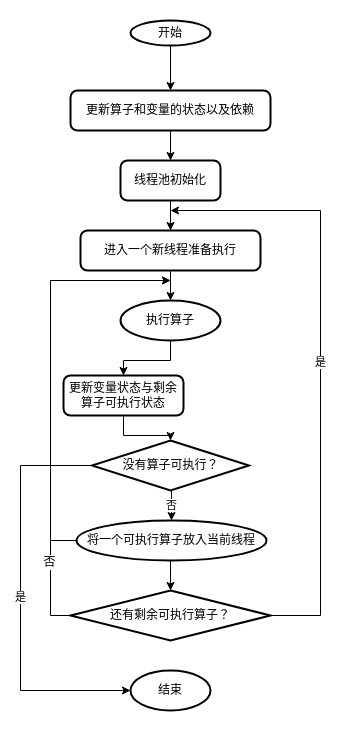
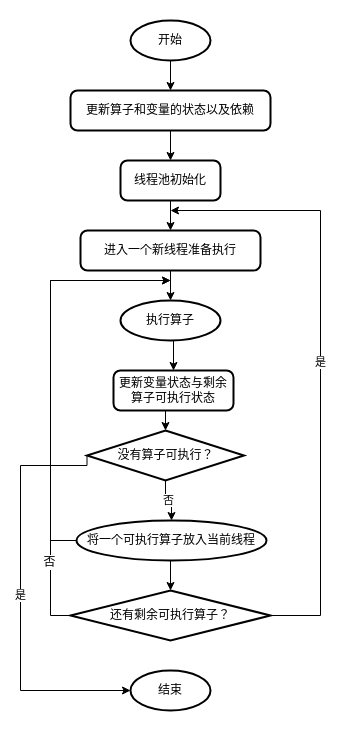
node "开始": size 80x25 -> 80x40
node "更新变量状态与剩余算子可执行状态": moved (124, 396) -> (174, 391)
node "没有算子可执行？": moved (171, 466) -> (166, 456)
